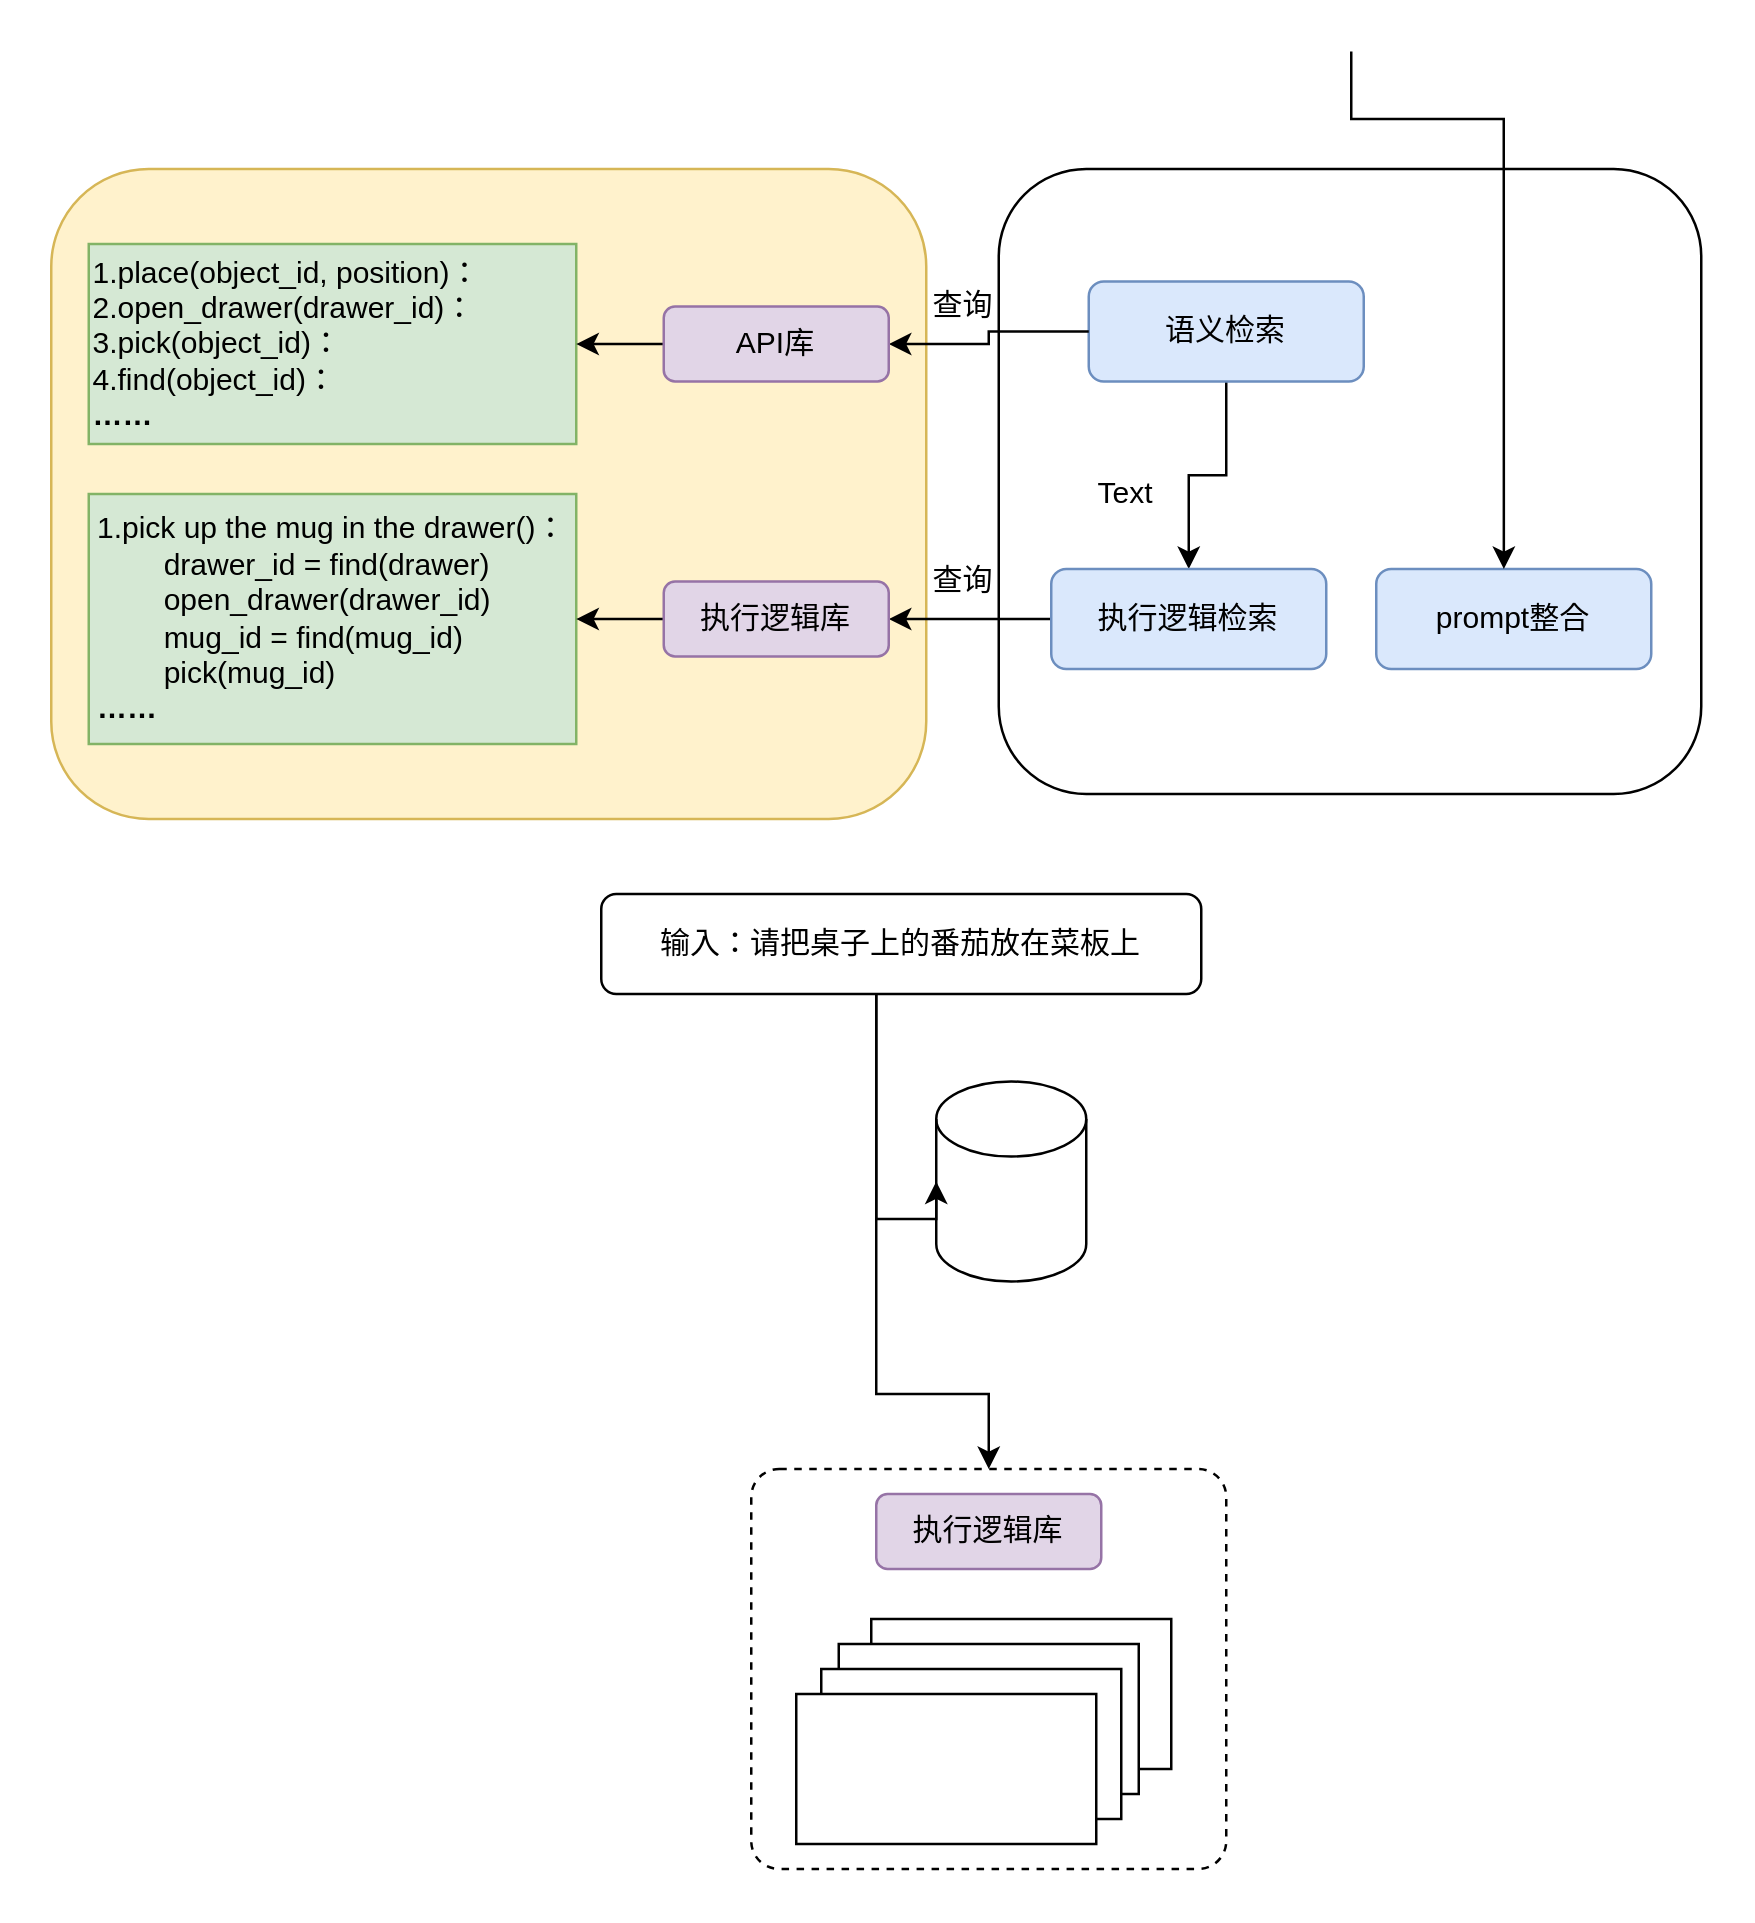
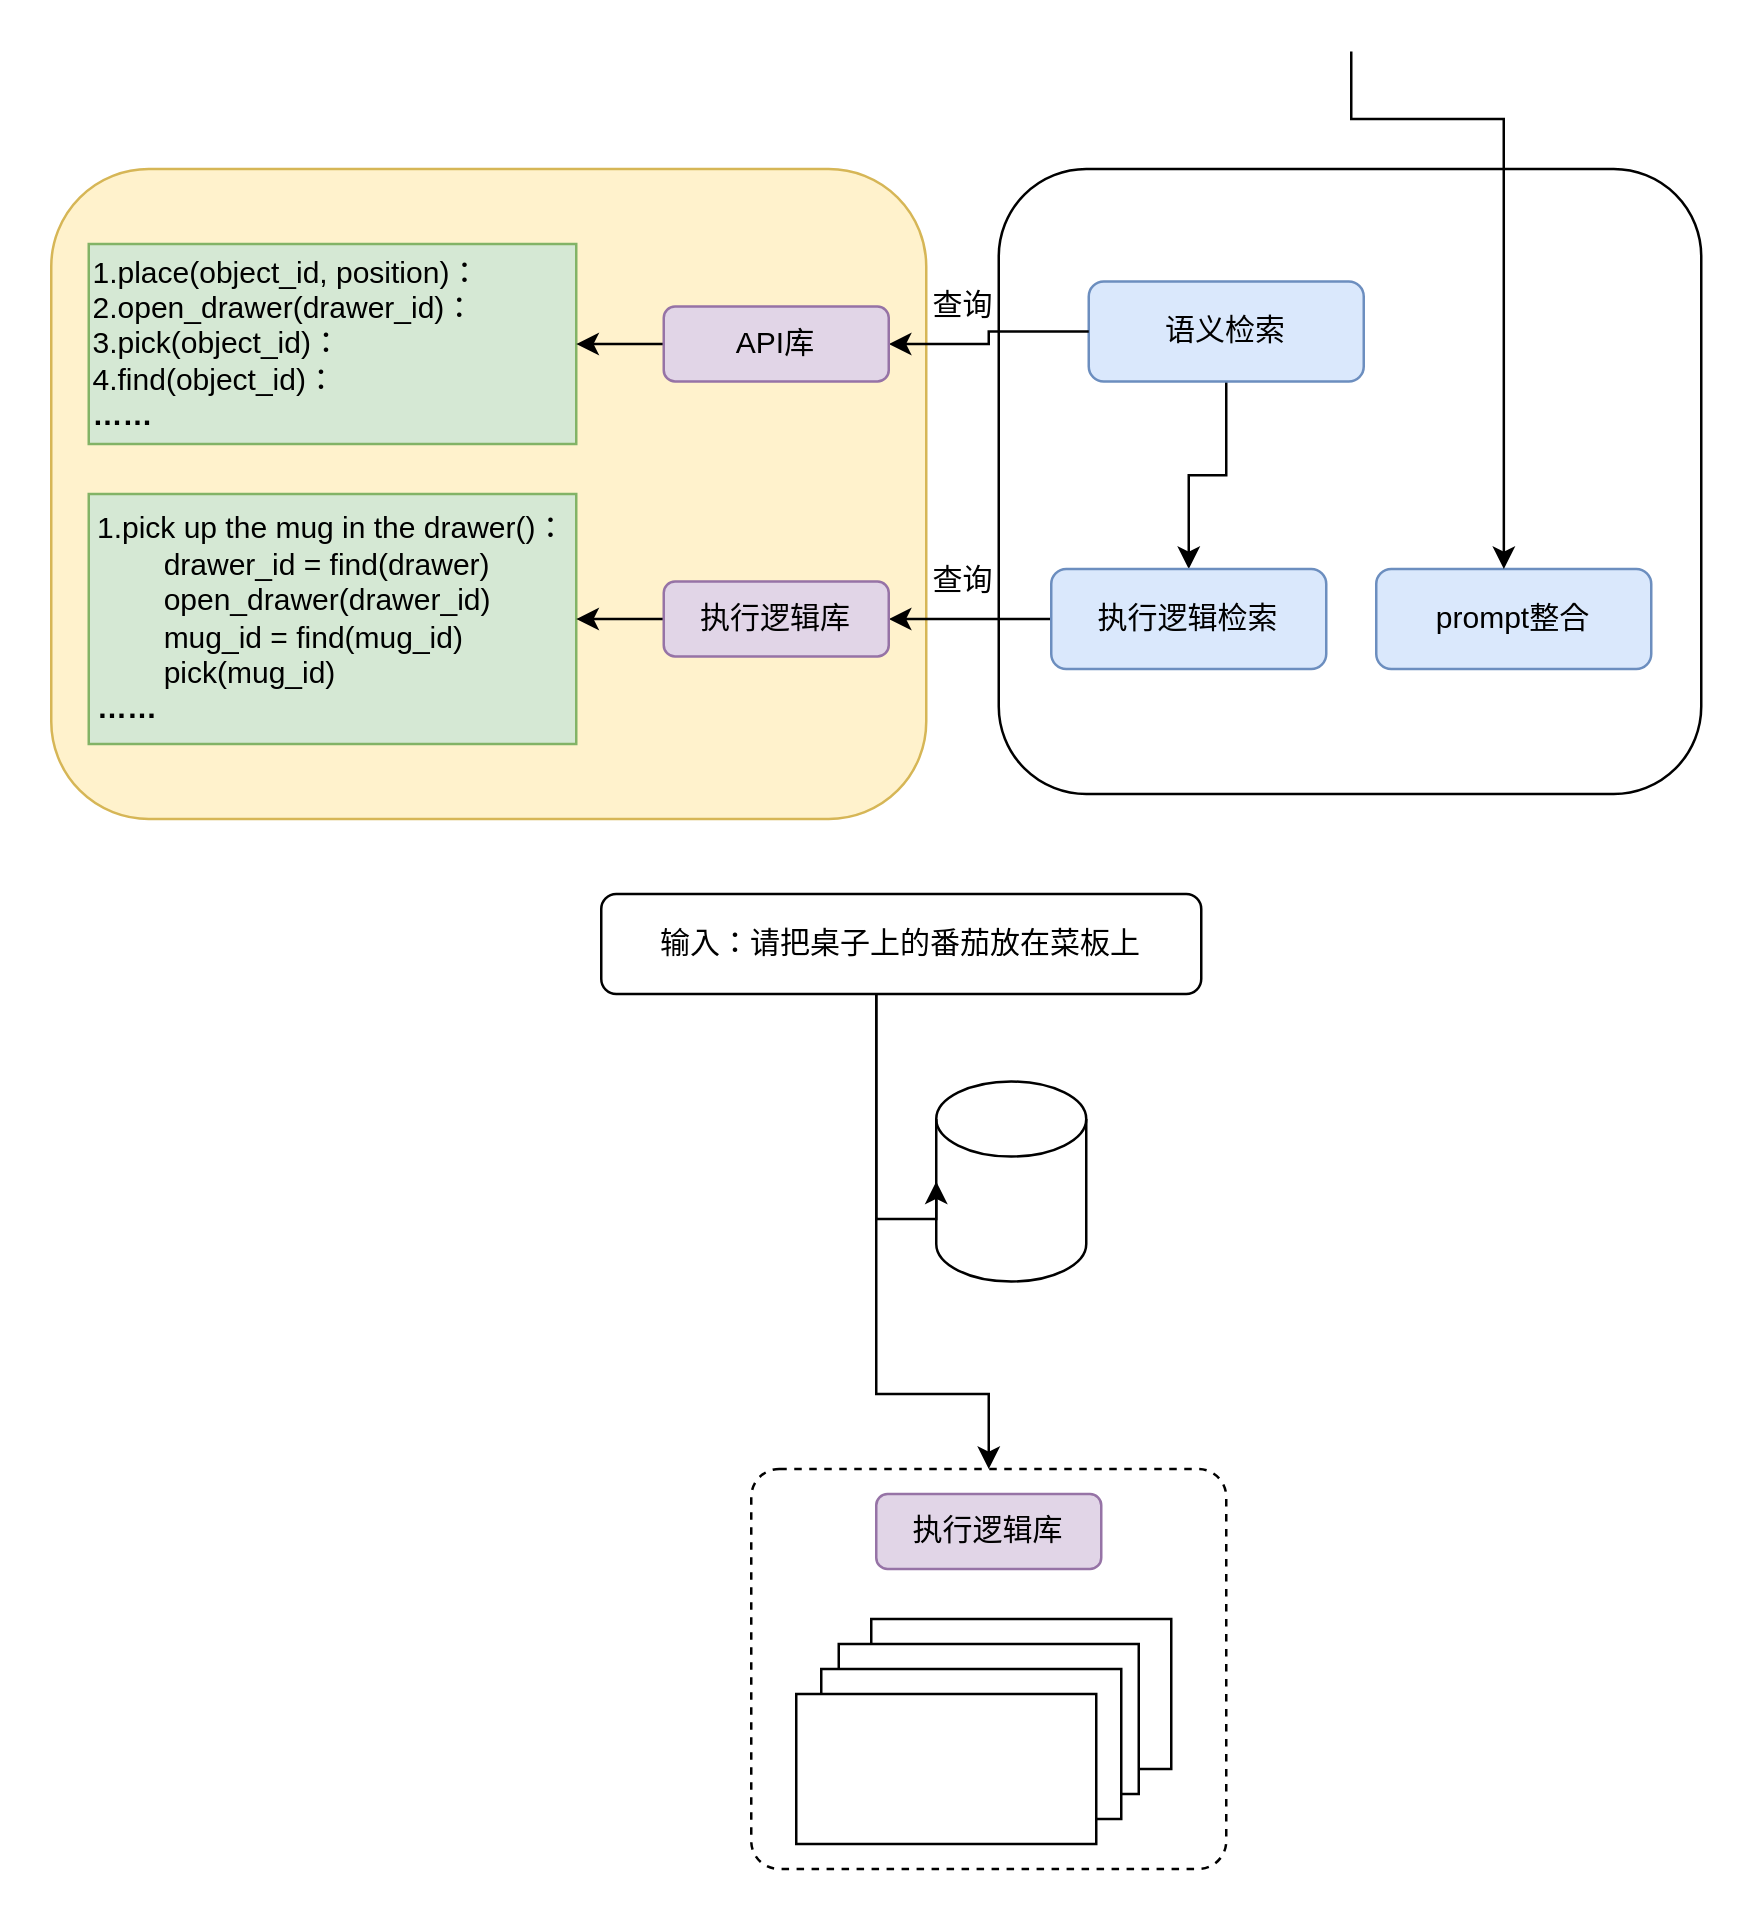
node "Text": removed
